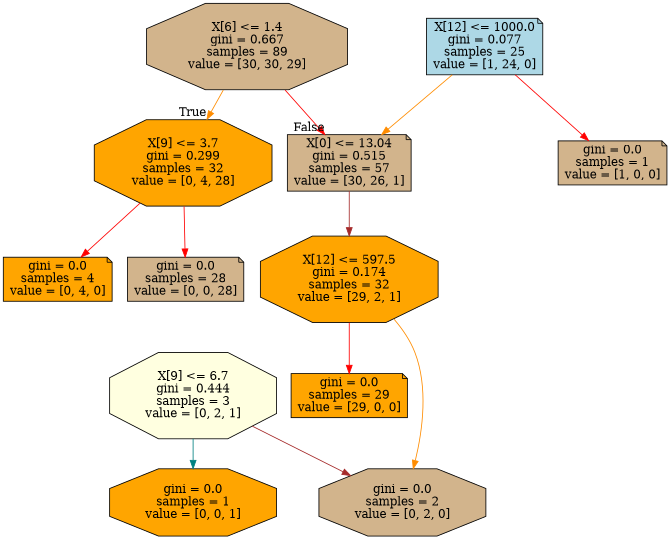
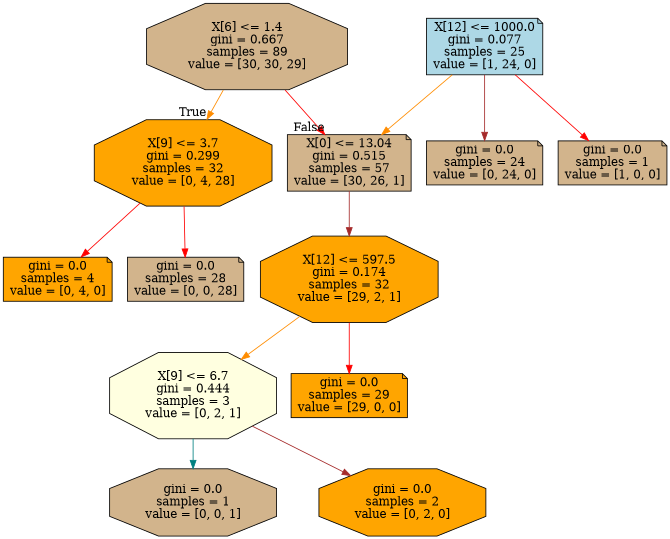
node "gini = 0.0 samples = 24 value = [0, 24, 0]": added
edge "X[12] <= 597.5 gini = 0.174 samples = 32 value = [29, 2, 1]" -> "gini = 0.0 samples = 2 value = [0, 2, 0]": now "X[12] <= 597.5 gini = 0.174 samples = 32 value = [29, 2, 1]" -> "X[9] <= 6.7 gini = 0.444 samples = 3 value = [0, 2, 1]"
node "gini = 0.0 samples = 1 value = [0, 0, 1]": fillcolor orange -> tan
node "gini = 0.0 samples = 2 value = [0, 2, 0]": fillcolor tan -> orange
